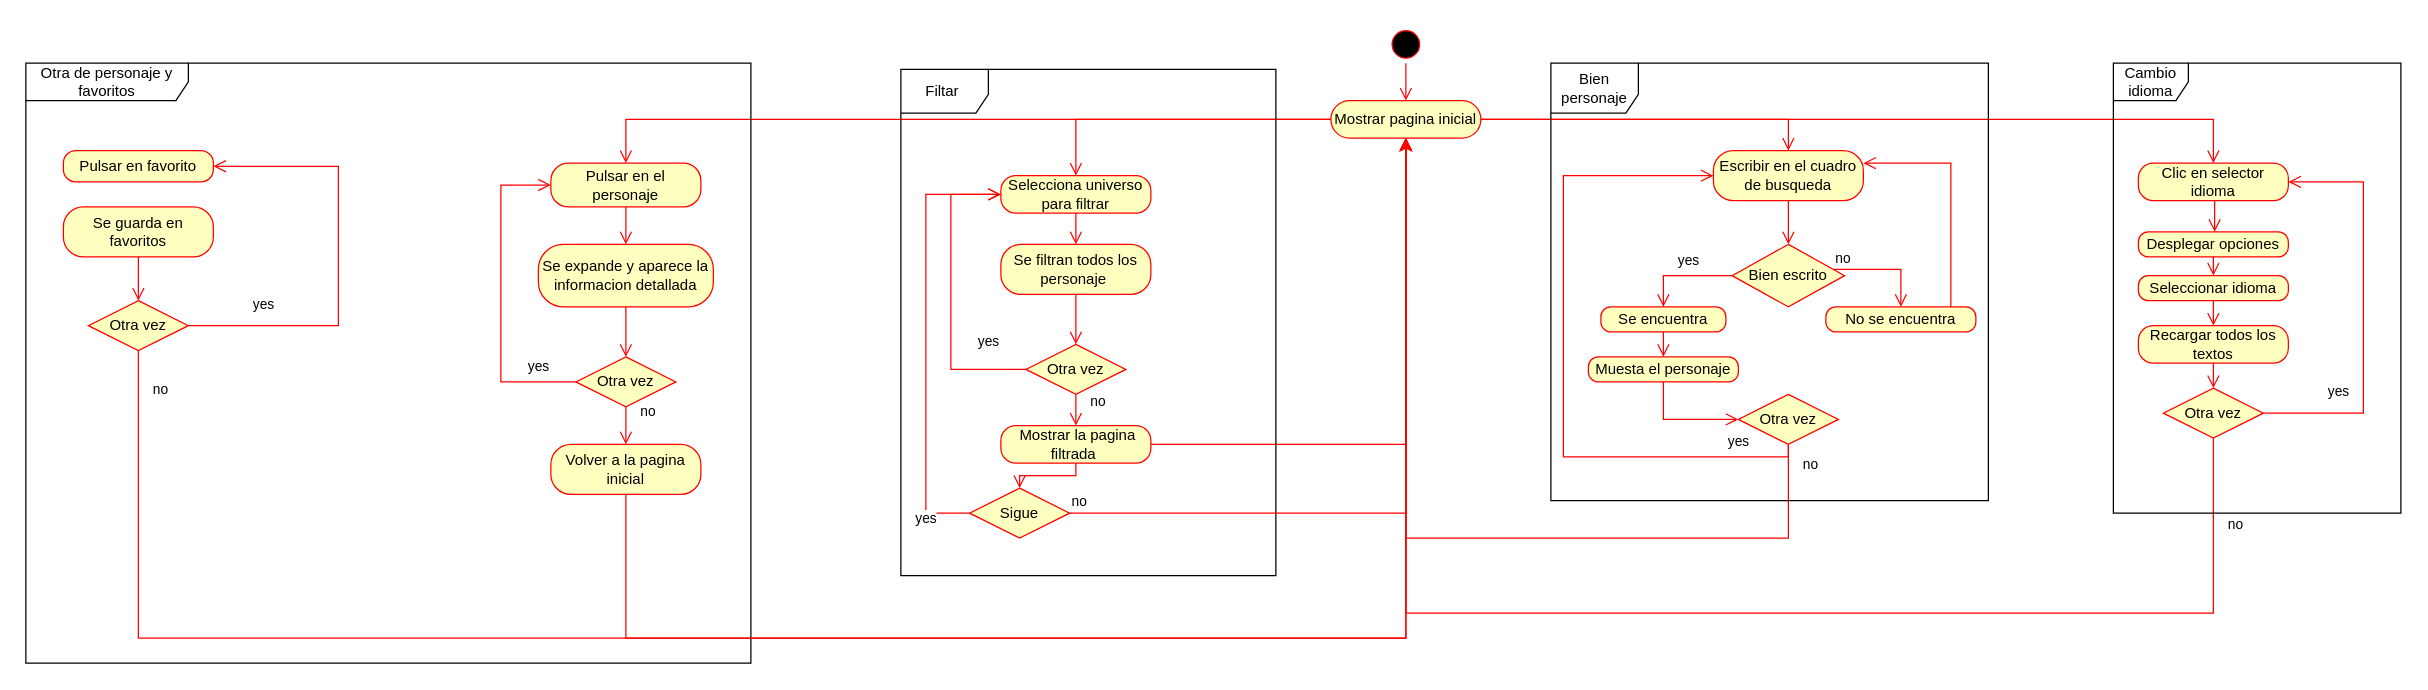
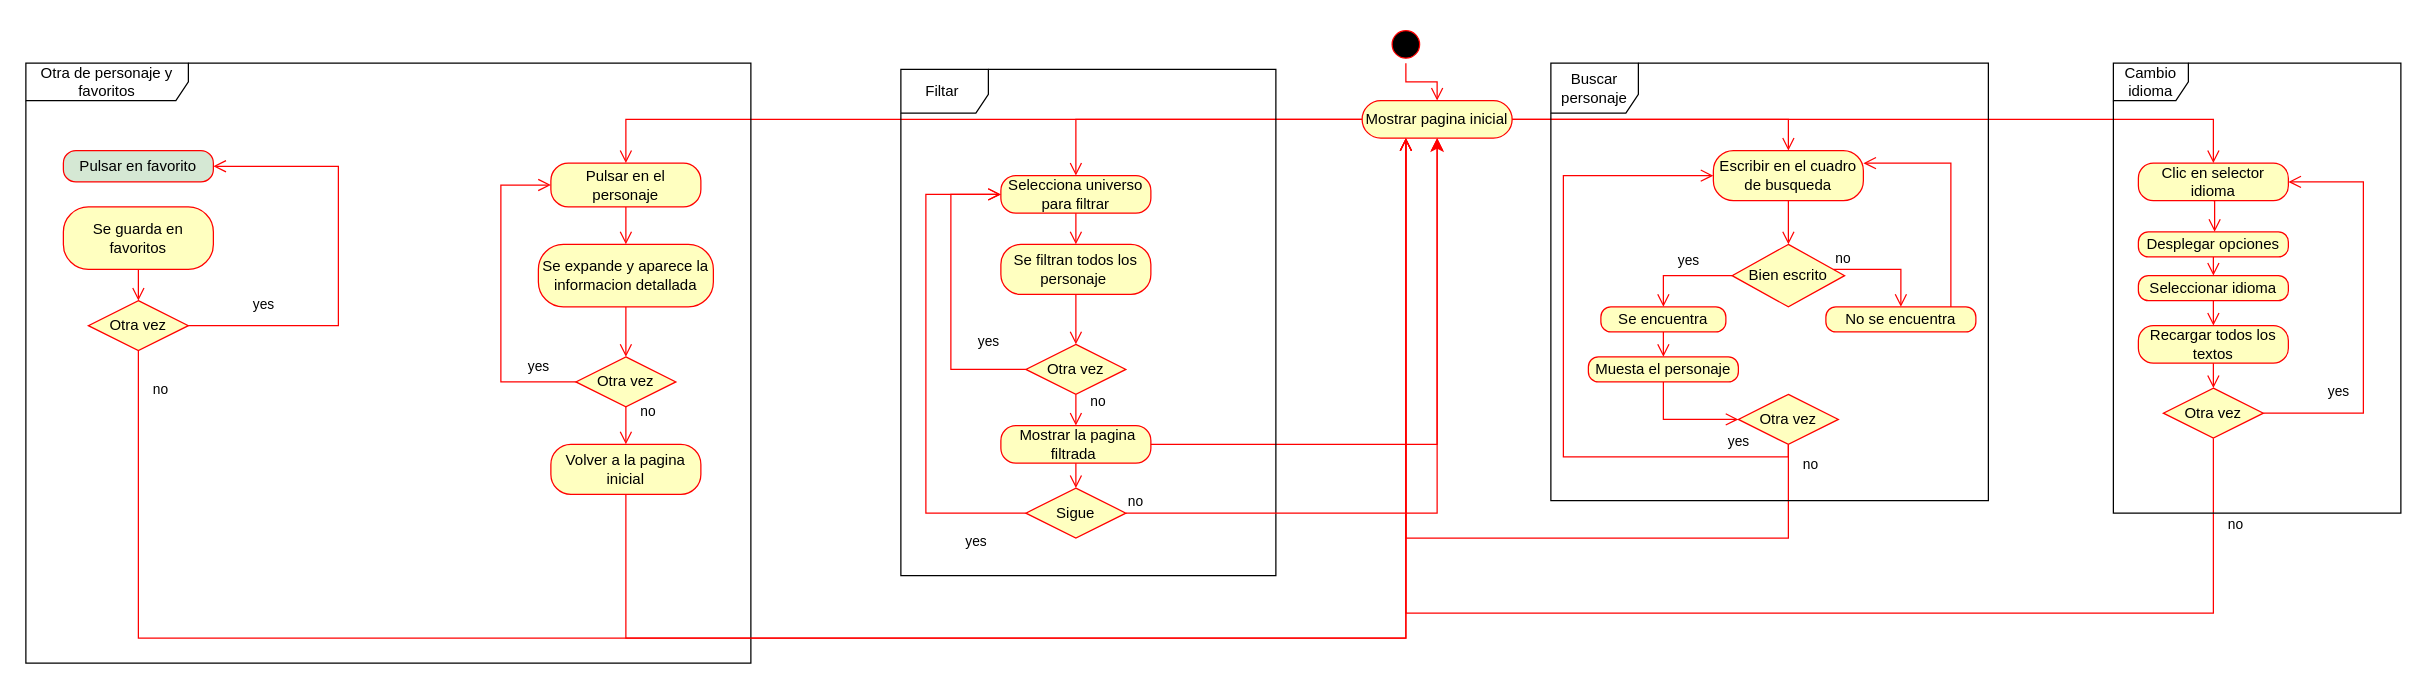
node "Bien personaje": label "Bien personaje" -> "Buscar personaje"
node "Mostrar pagina inicial": moved (1406, 119) -> (1437, 119)
node "Pulsar en favorito": fillcolor #ffffc0 -> #d5e8d4
node "Se guarda en favoritos": size 150x50 -> 150x63
node "Sigue": moved (1019, 513) -> (1076, 513)
